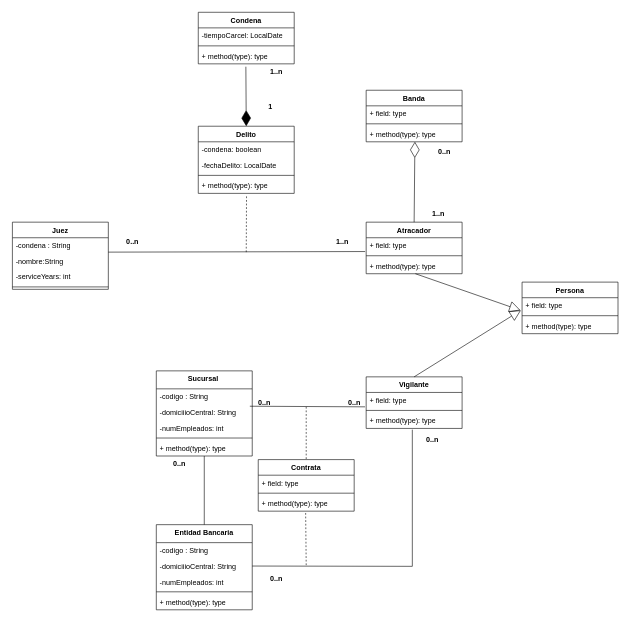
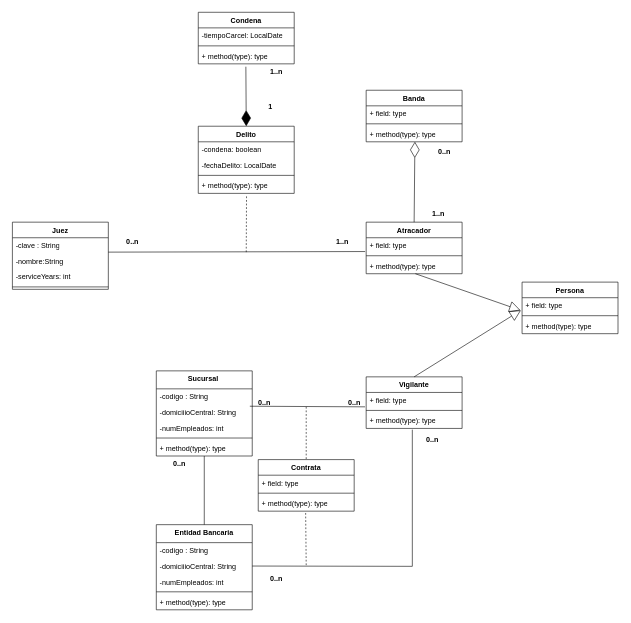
node "-condena : String": label "-condena : String" -> "-clave : String"
